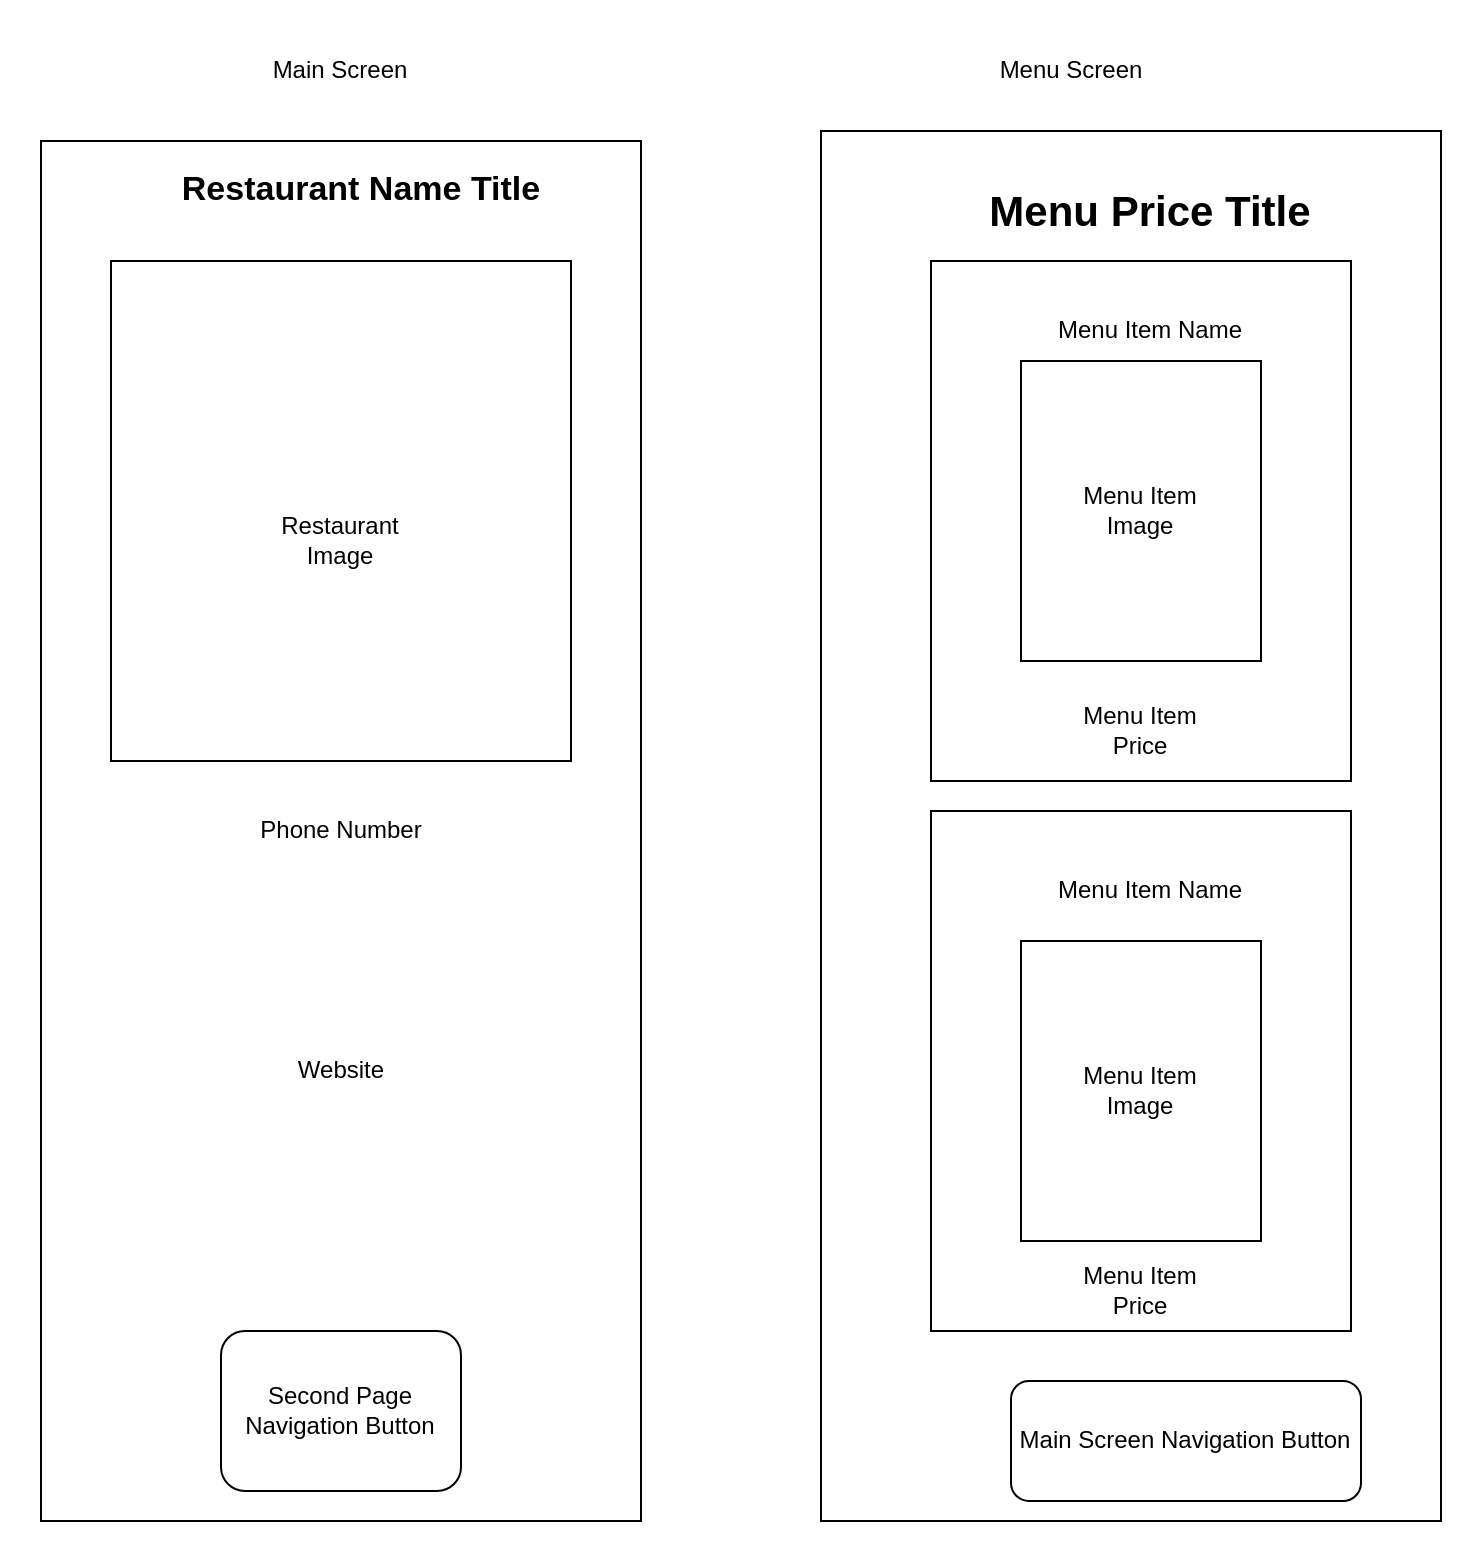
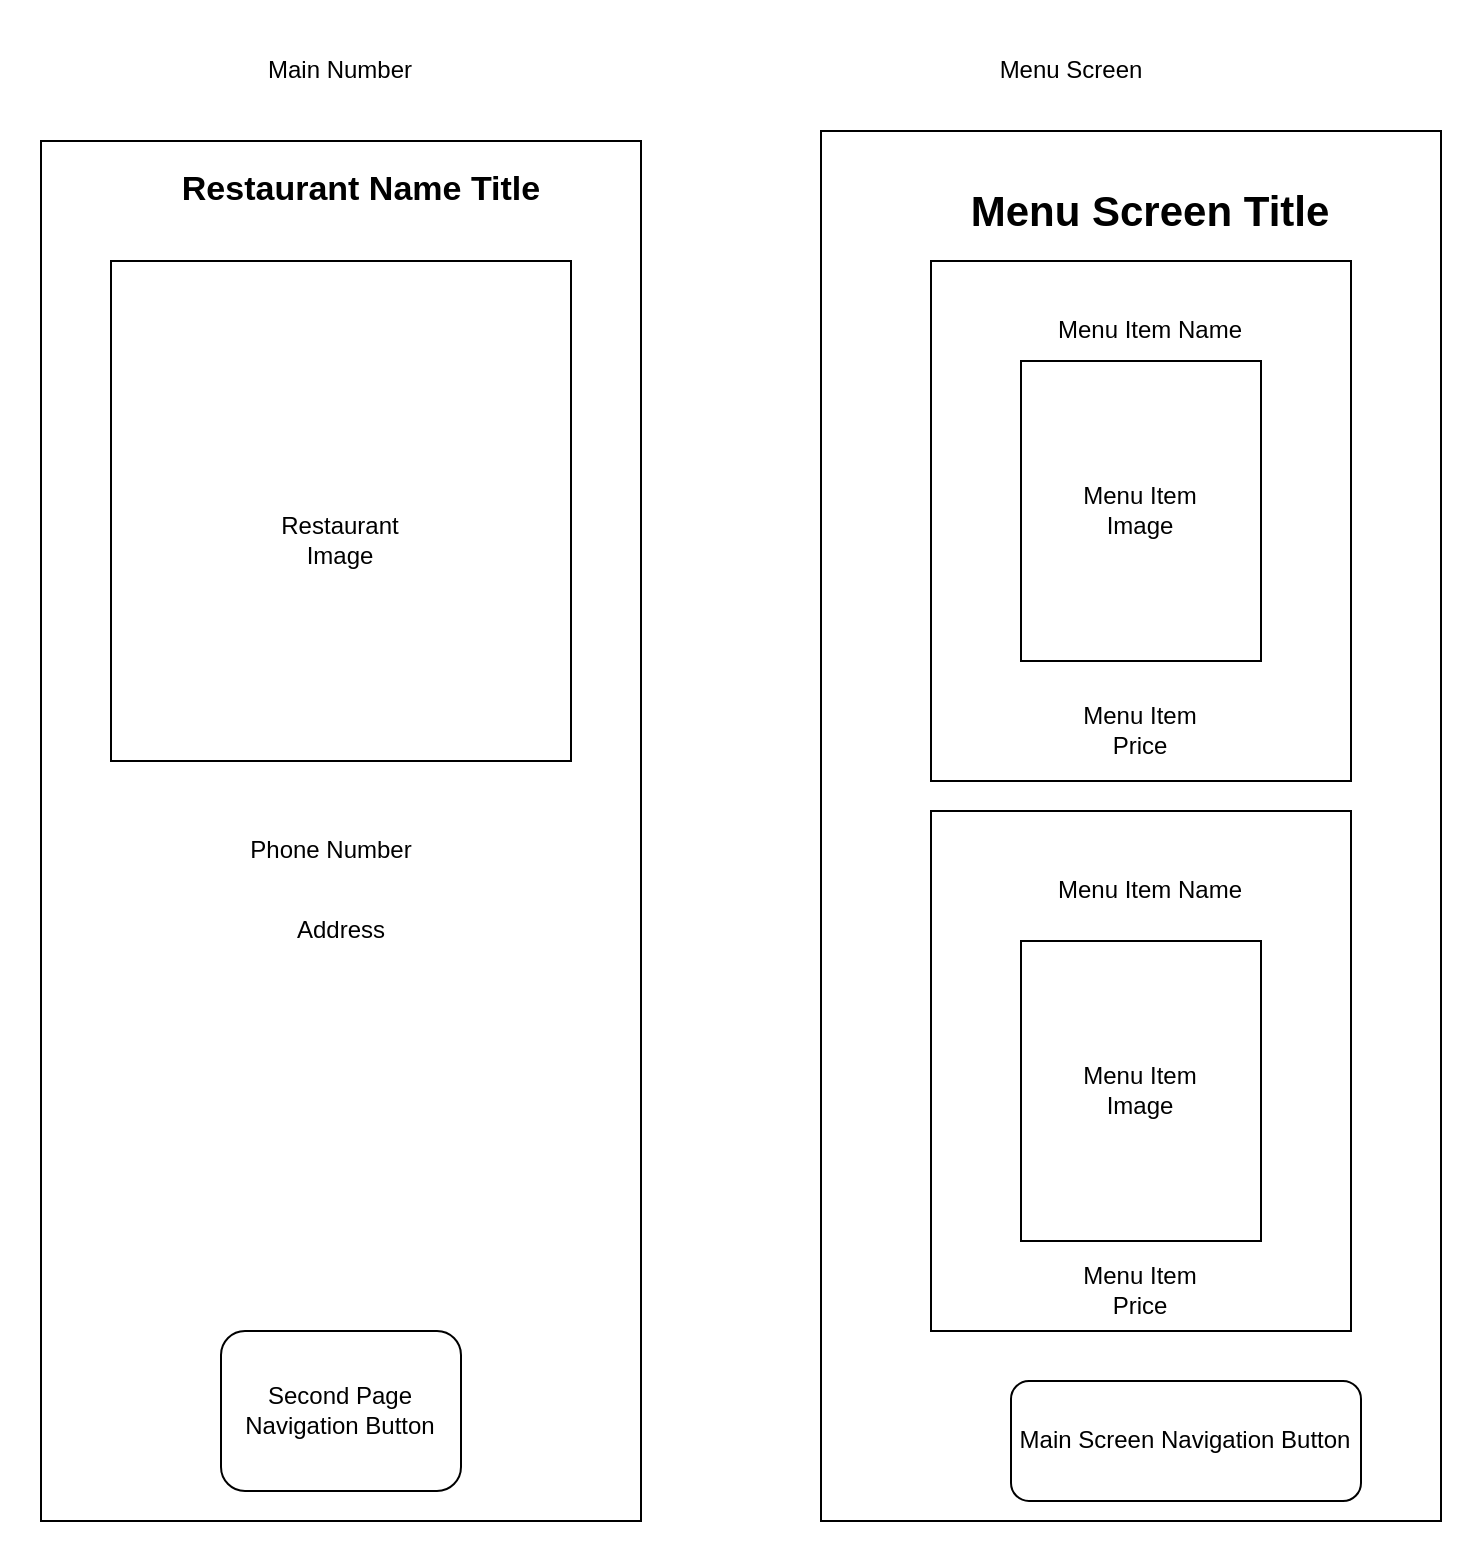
node "Main Screen": label "Main Screen" -> "Main Number"
node "Menu Price Title": label "Menu Price Title" -> "Menu Screen Title"
node "Phone Number": moved (341, 831) -> (331, 851)
node "Address": added
node "Website": removed
